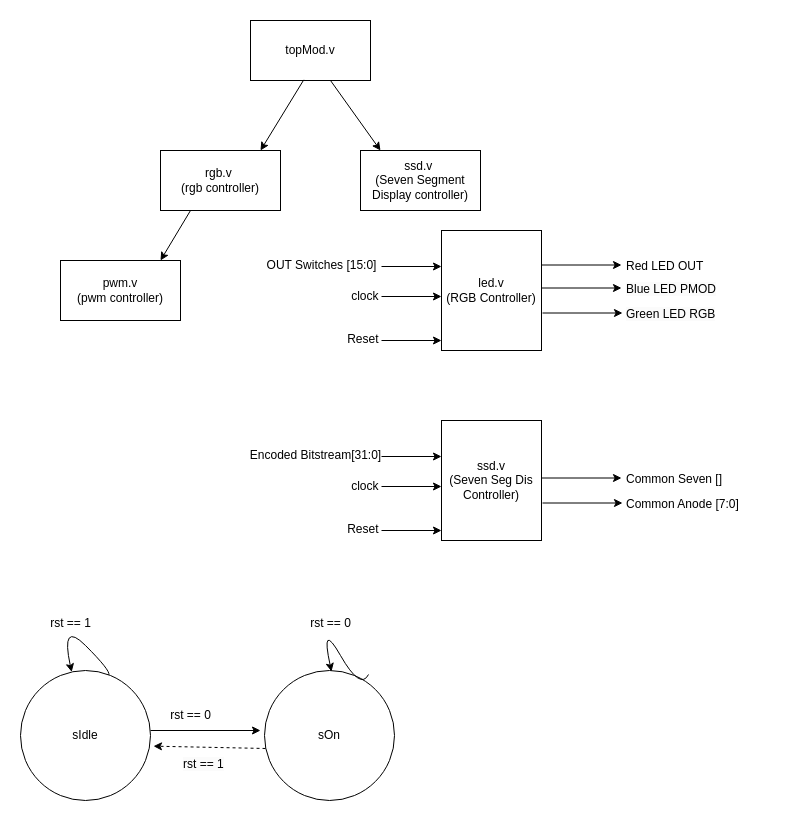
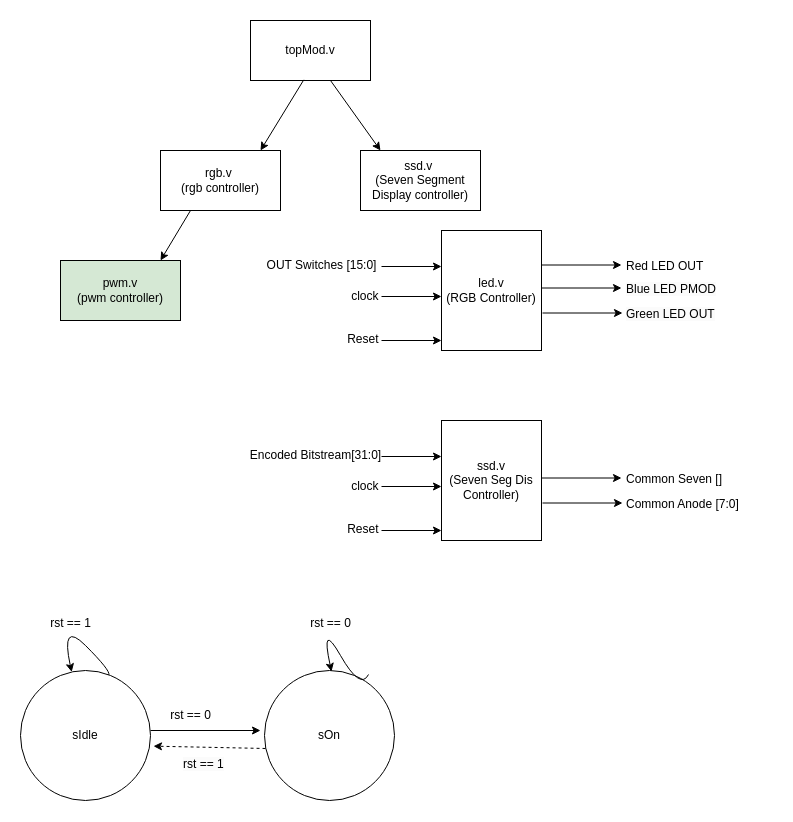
node "pwm.v (pwm controller)": fillcolor #ffffff -> #d5e8d4
node "Green LED RGB": label "Green LED RGB" -> "Green LED OUT"
